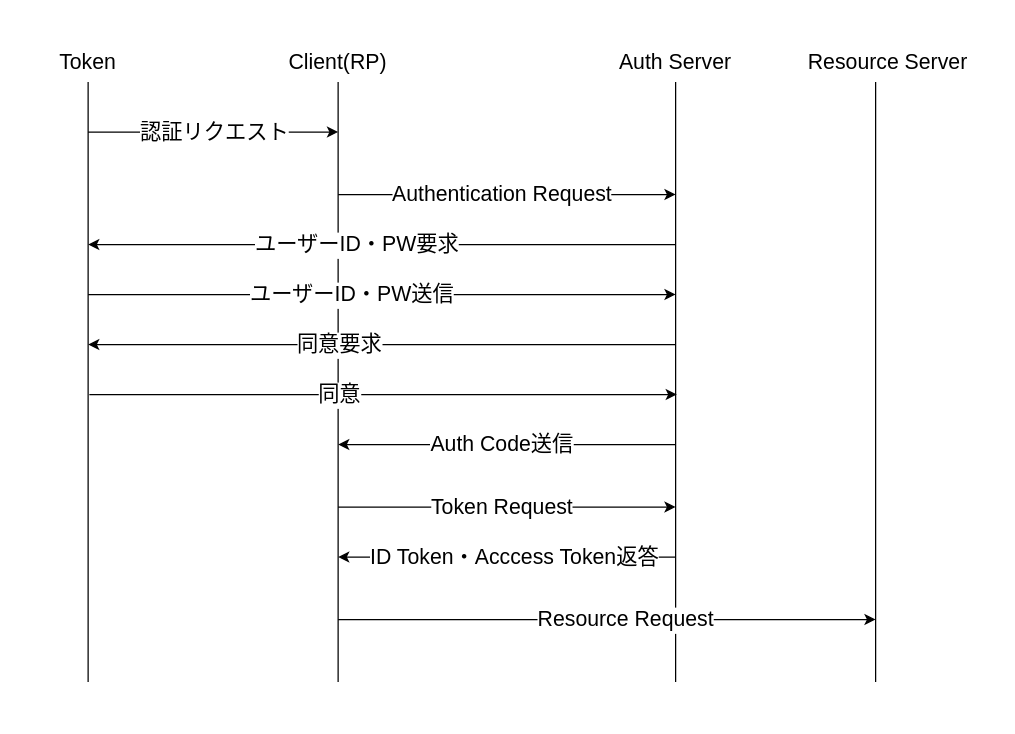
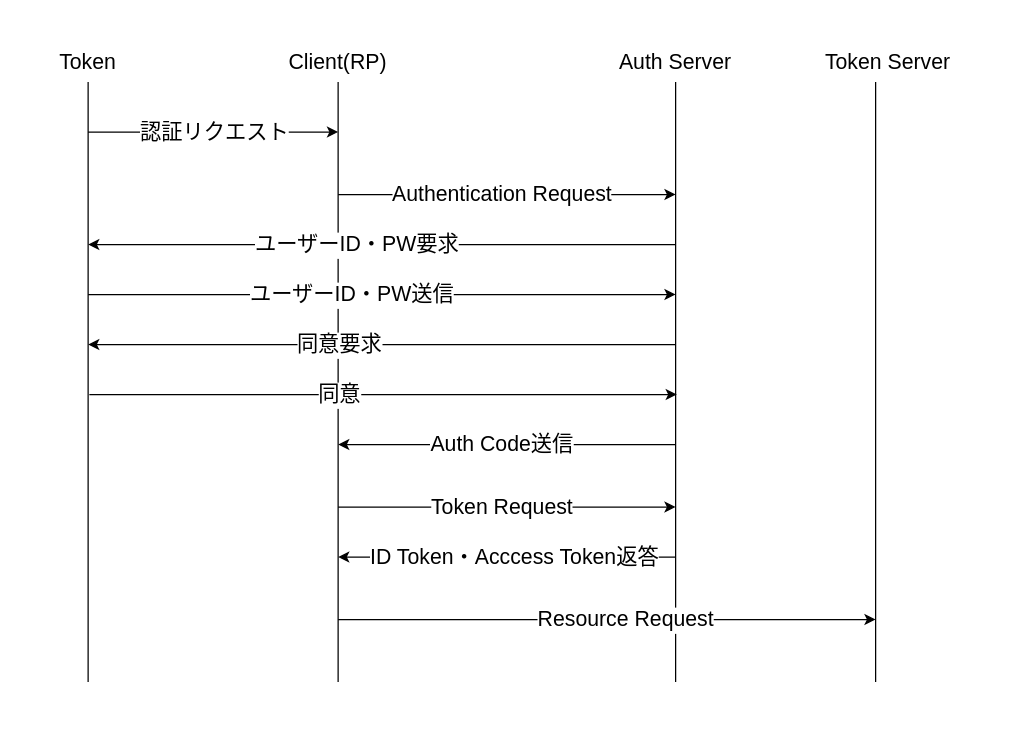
node "Resource Server": label "Resource Server" -> "Token Server"
